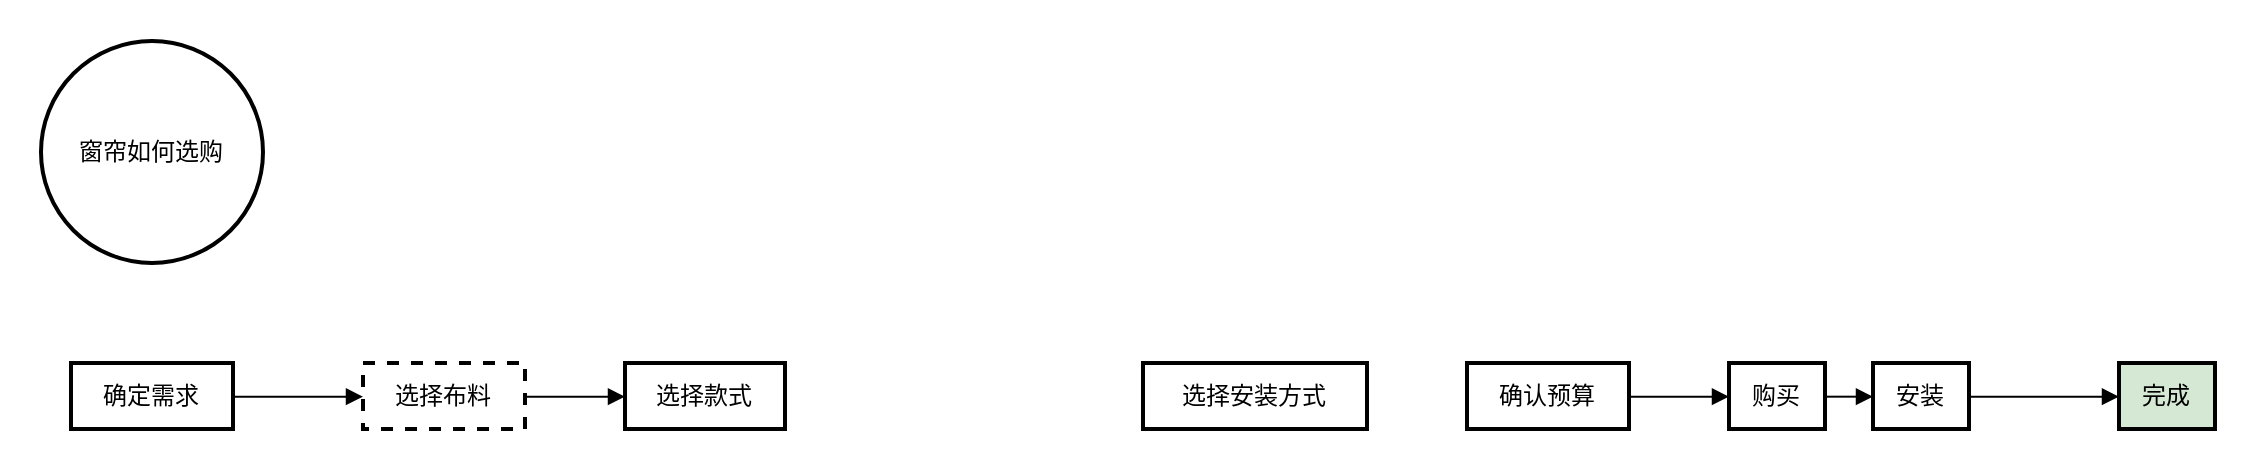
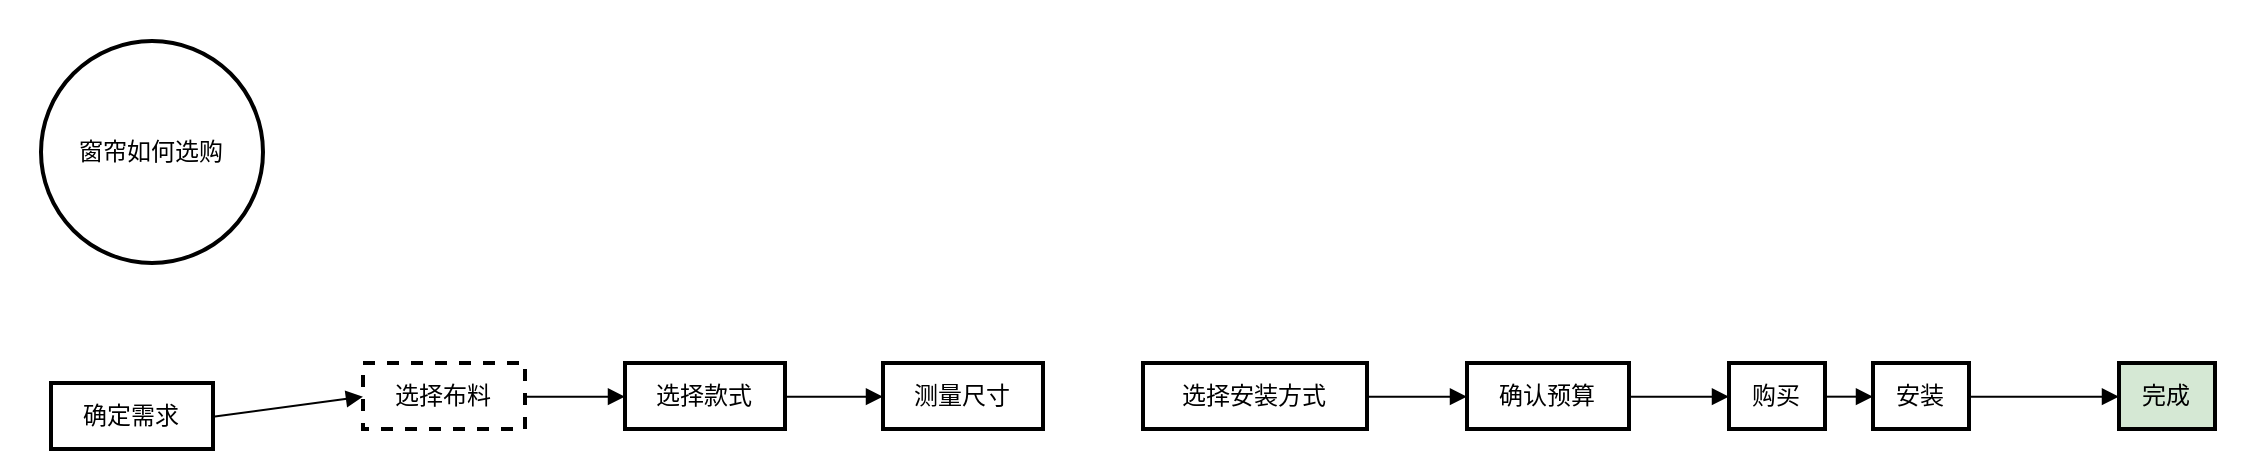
node "确定需求": moved (152, 396) -> (132, 416)
node "测量尺寸": added
edge "选择款式" -> "测量尺寸": added
edge "选择安装方式" -> "确认预算": added
